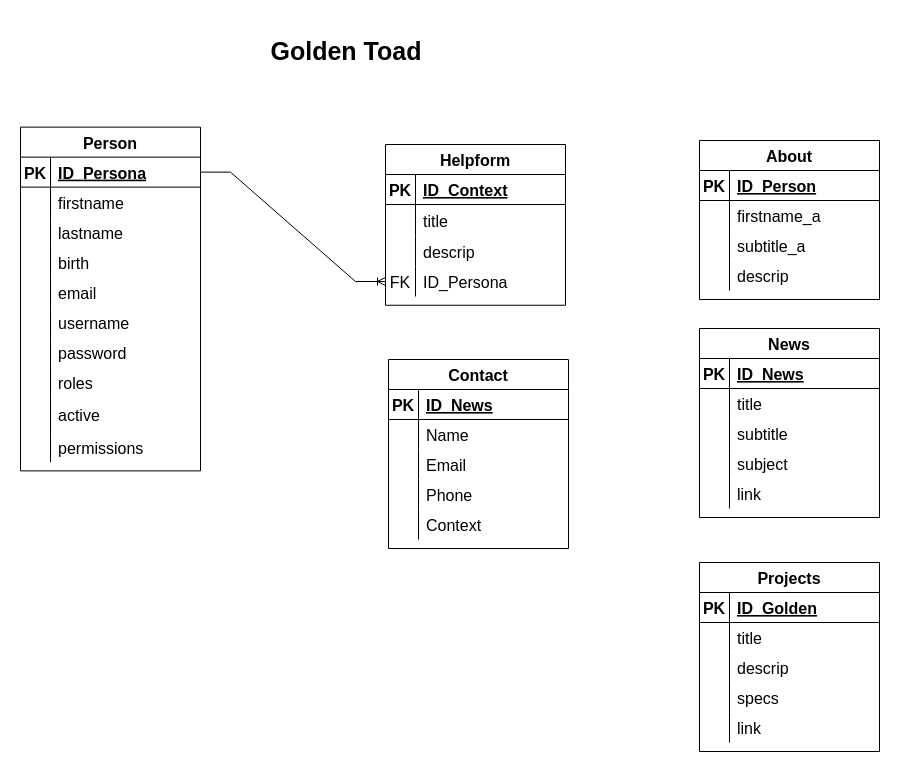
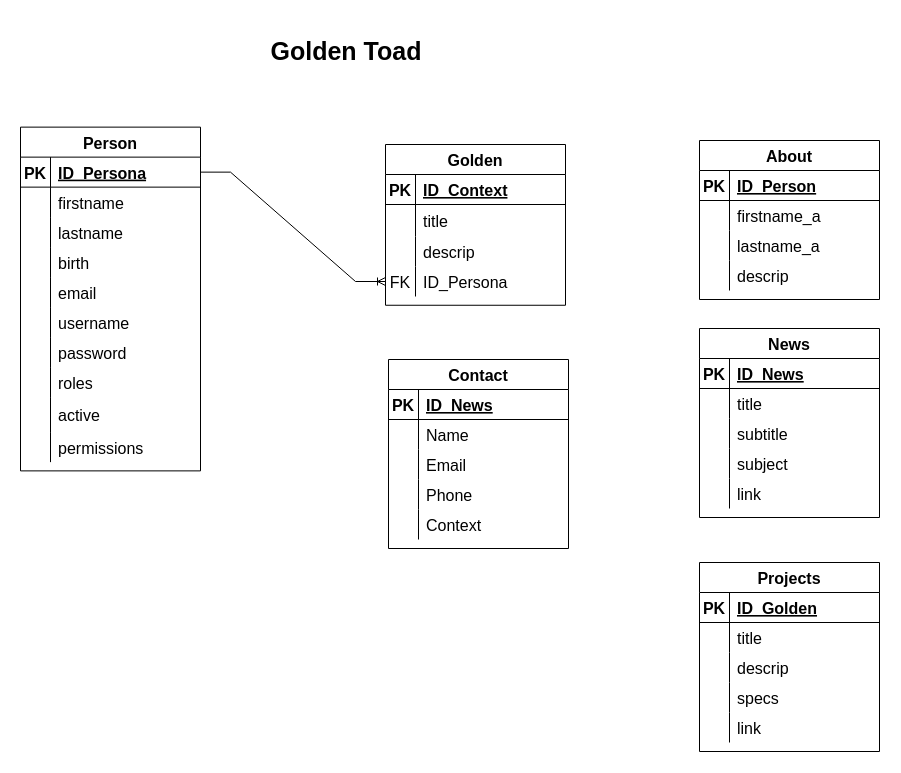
node "Helpform": label "Helpform" -> "Golden"
node "subtitle_a": label "subtitle_a" -> "lastname_a"
